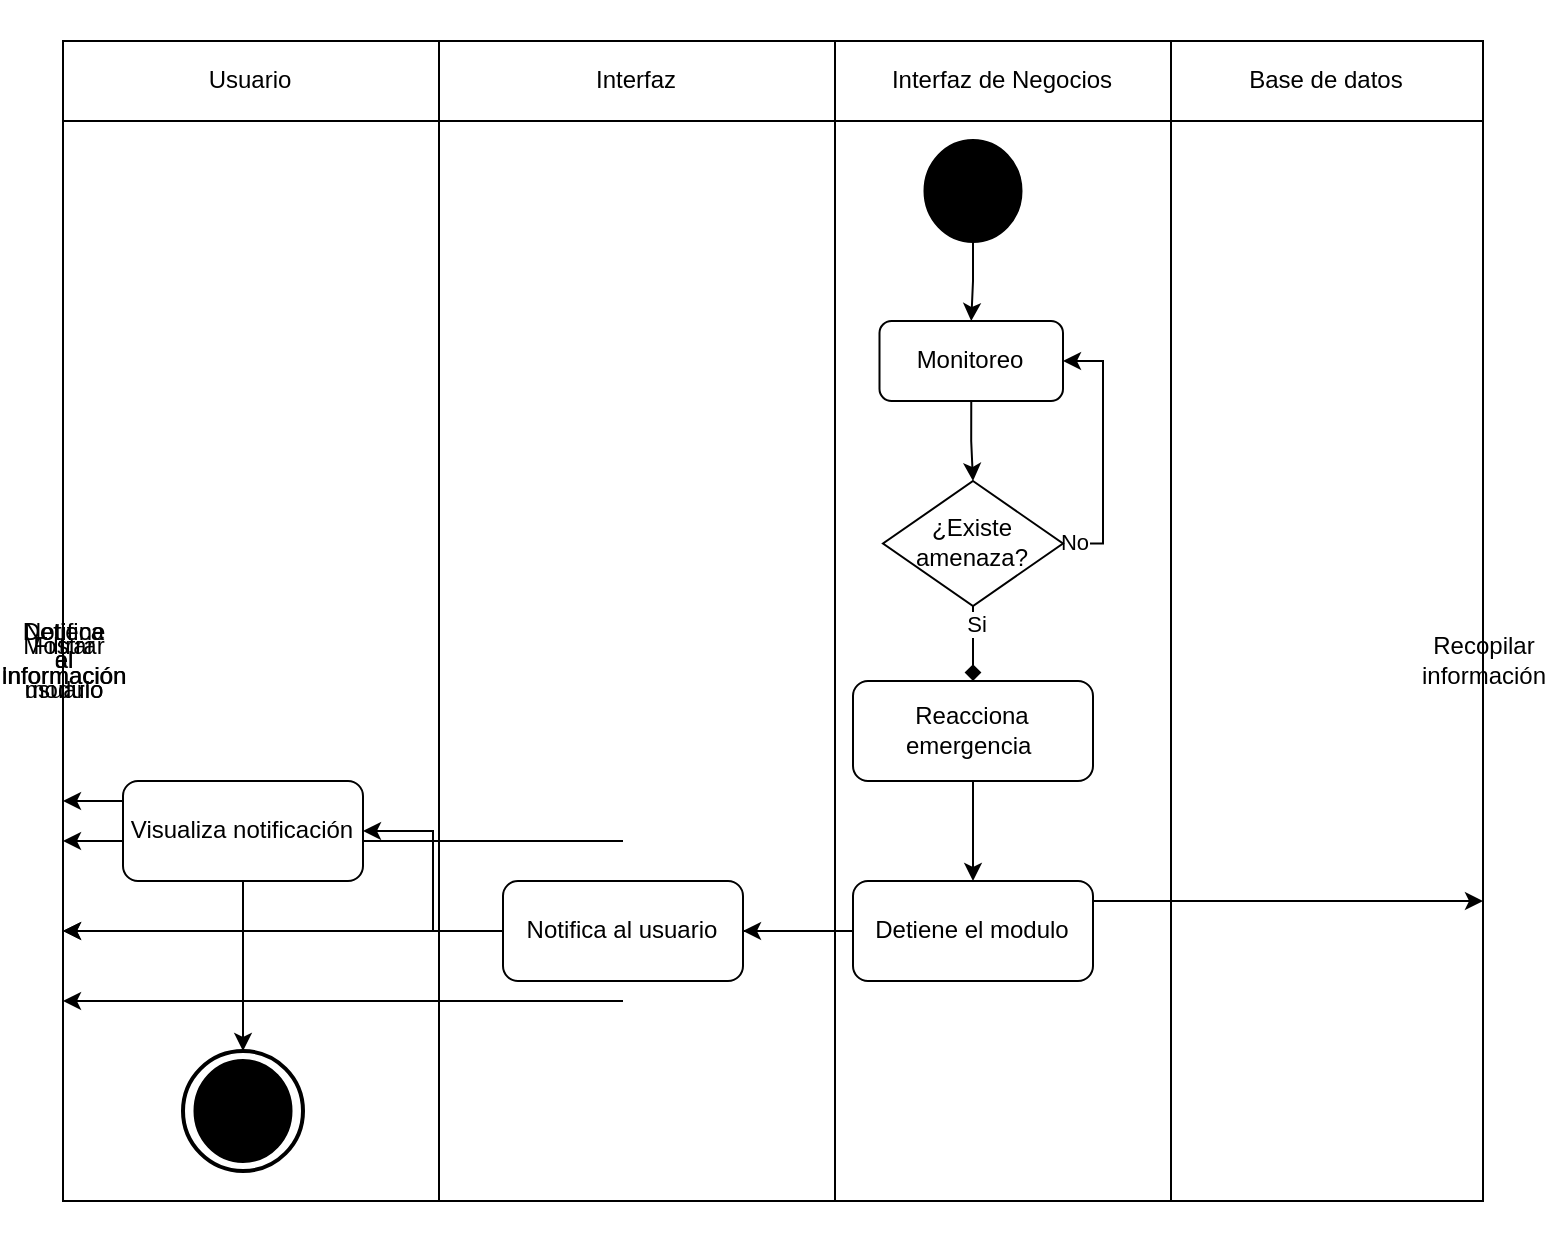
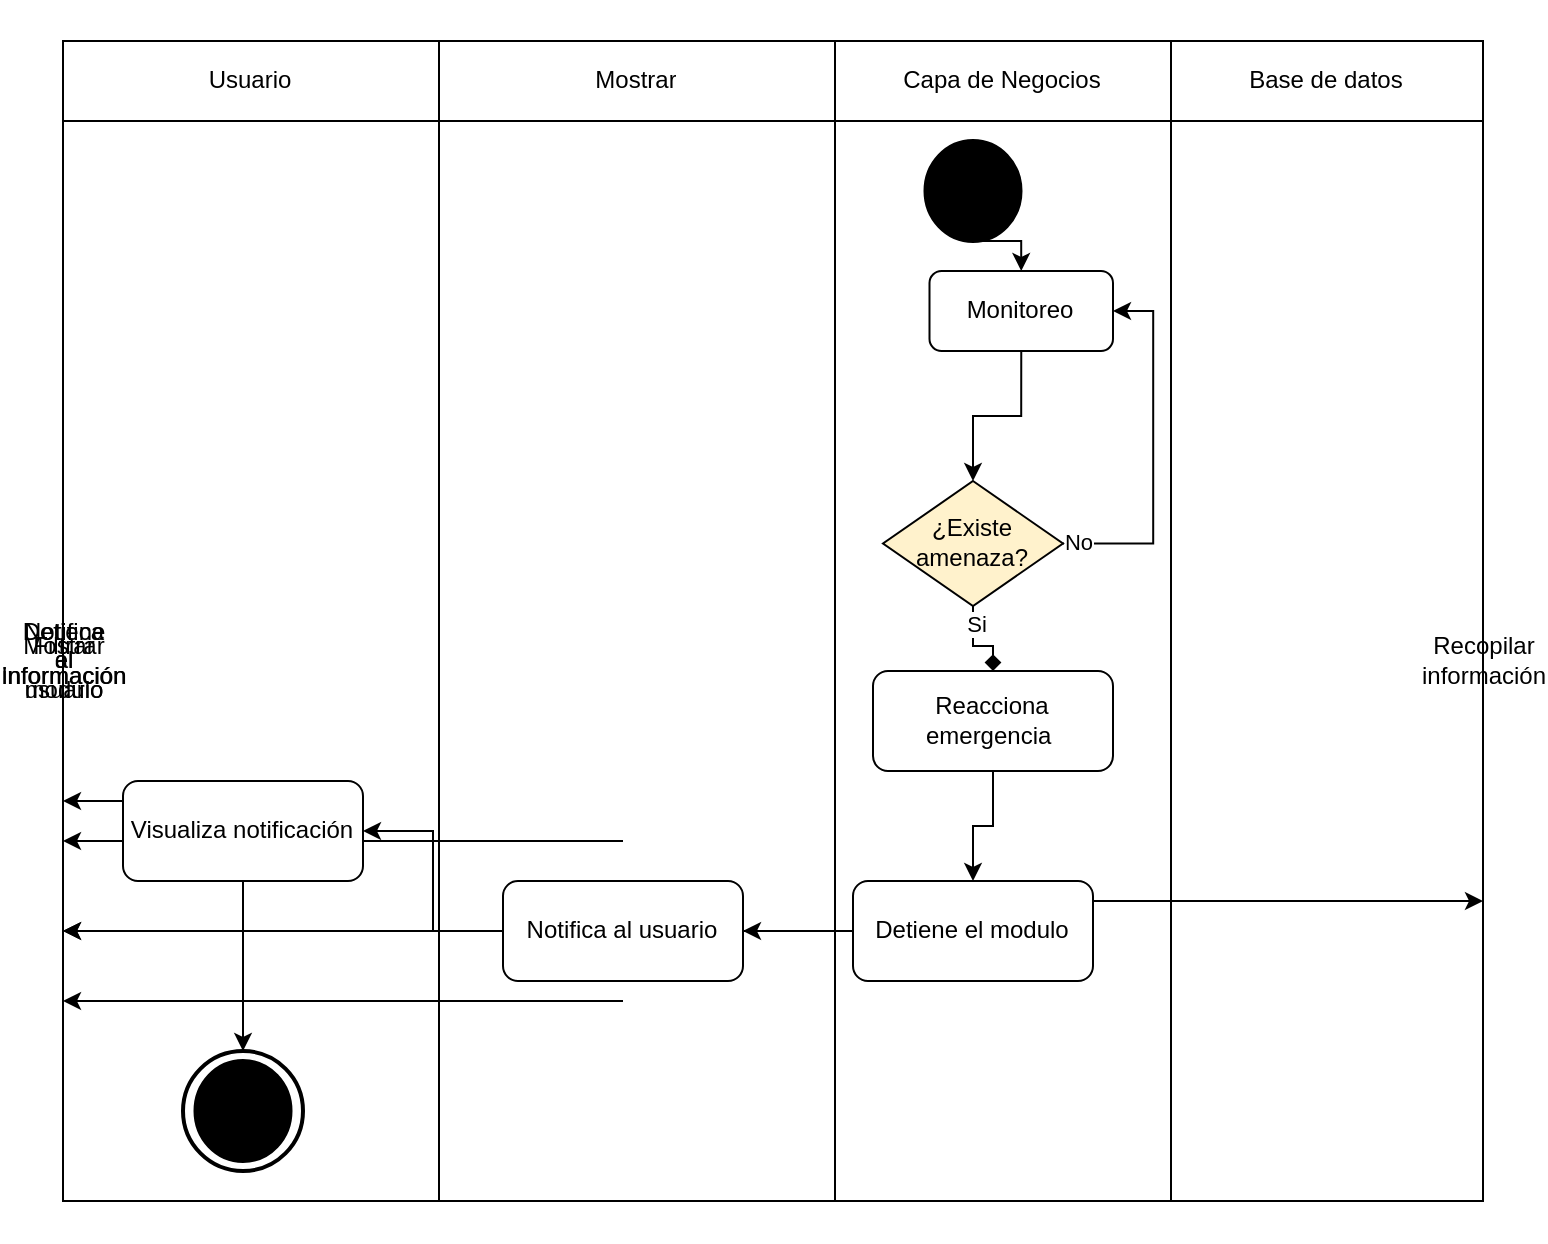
node "Interfaz": label "Interfaz" -> "Mostrar"
node "Interfaz de Negocios": label "Interfaz de Negocios" -> "Capa de Negocios"
node "Monitoreo": moved (971, 361) -> (1021, 311)
node "¿Existe amenaza?": fillcolor #ffffff -> #fff2cc
node "Reacciona emergencia": moved (973, 731) -> (993, 721)
